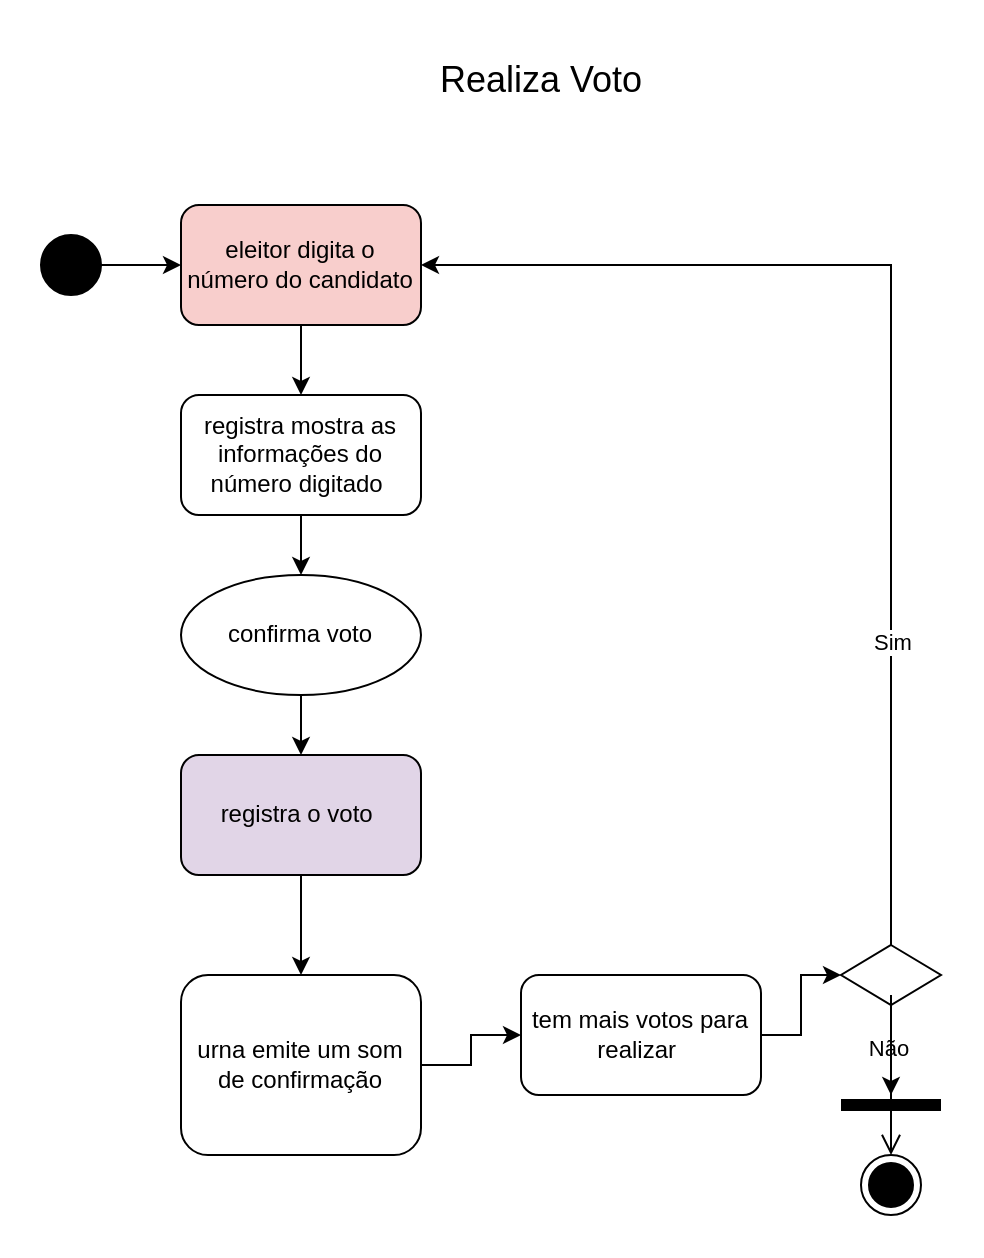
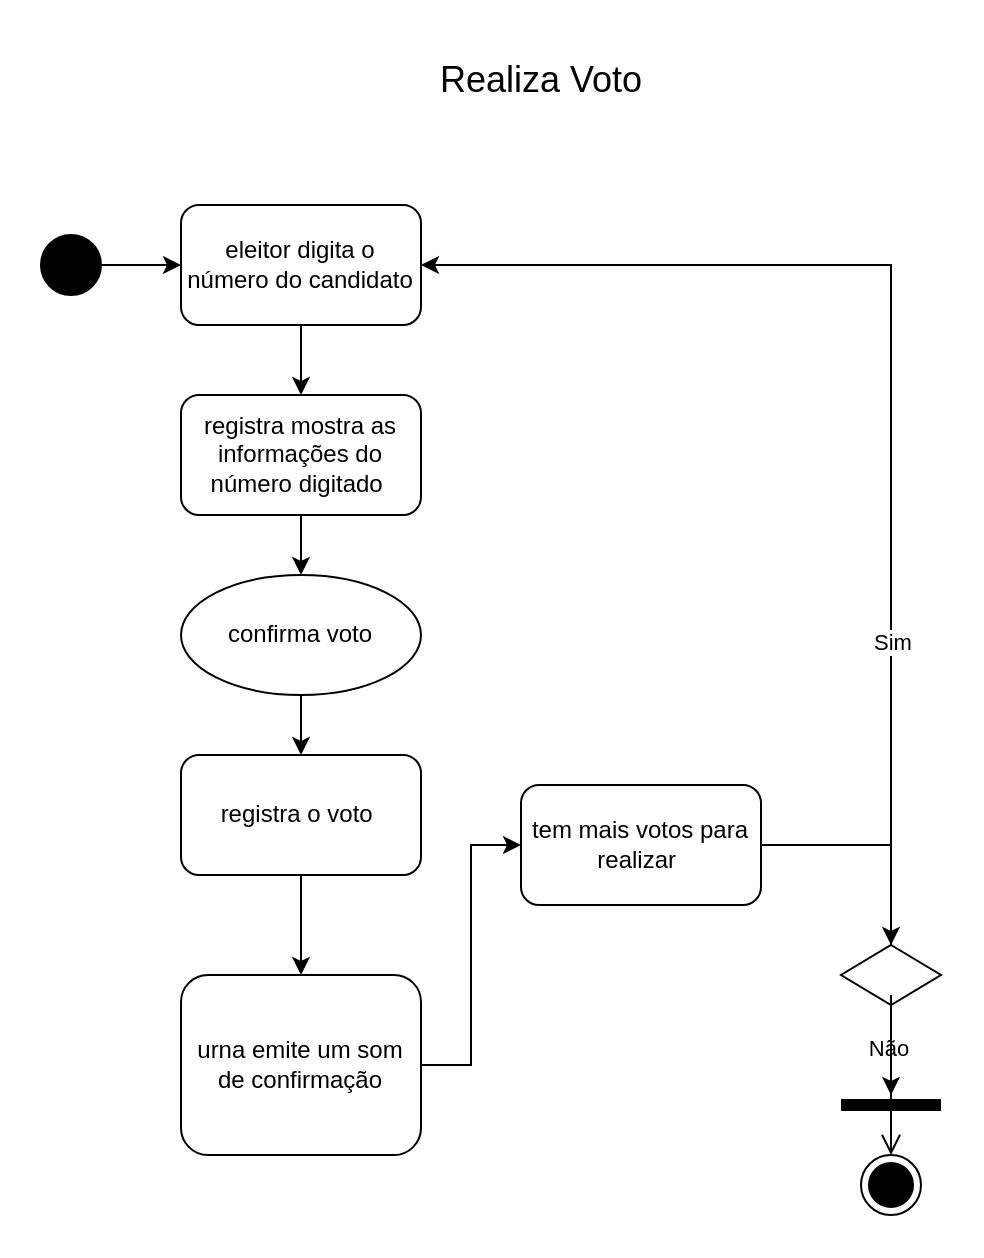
node "eleitor digita o número do candidato": fillcolor #f8cecc -> #ffffff
node "registra o voto": fillcolor #e1d5e7 -> #ffffff
node "tem mais votos para realizar": moved (641, 1035) -> (641, 845)
